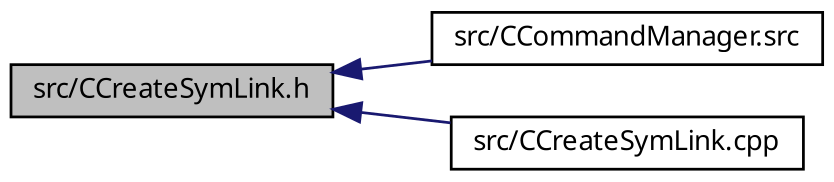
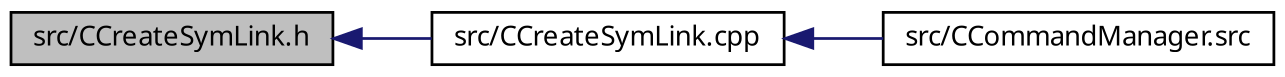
edge "src/CCommandManager.src" -> "src/CCreateSymLink.h": now "src/CCommandManager.src" -> "src/CCreateSymLink.cpp"
